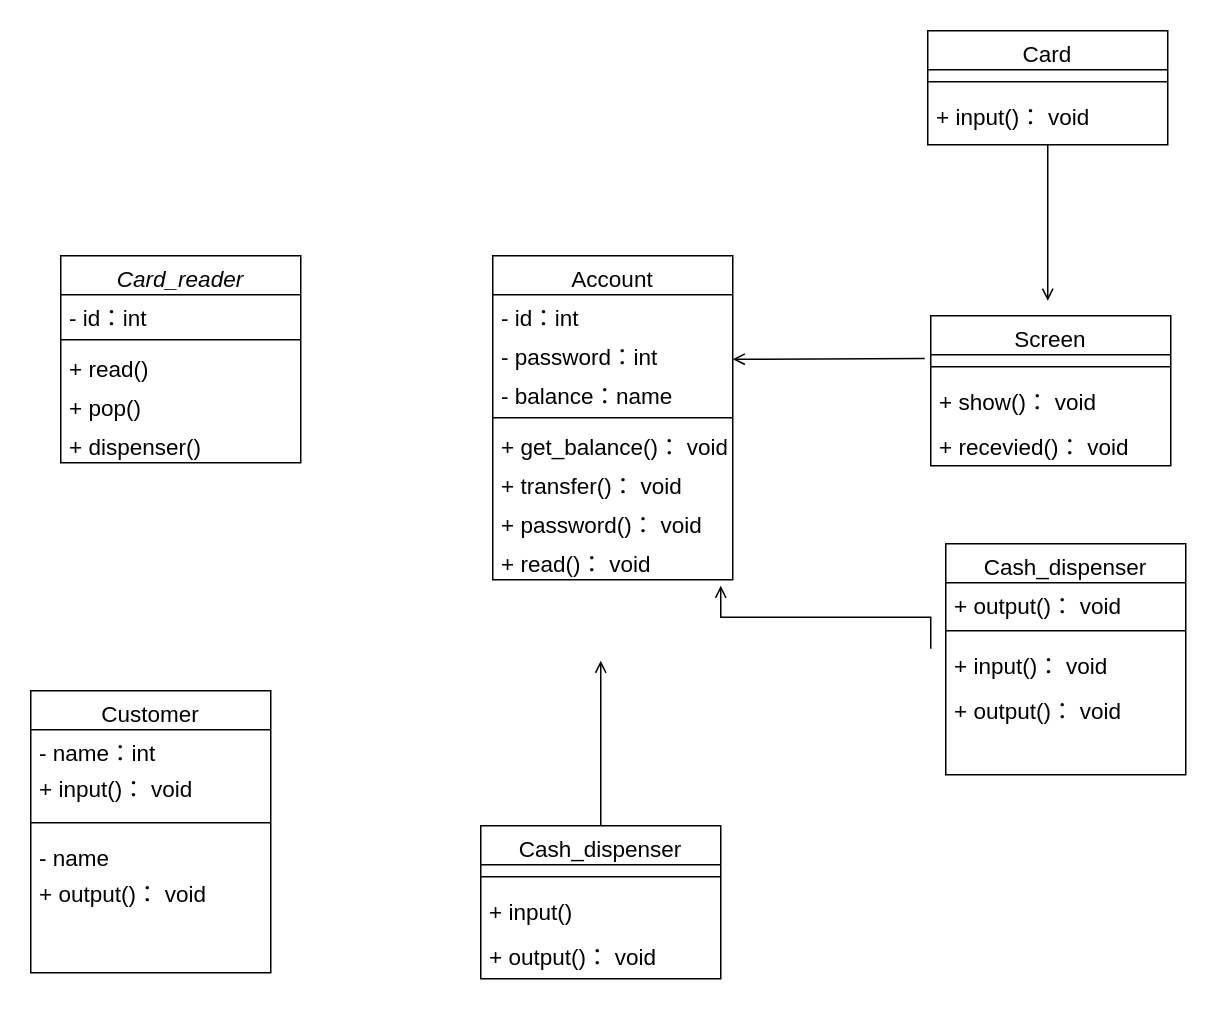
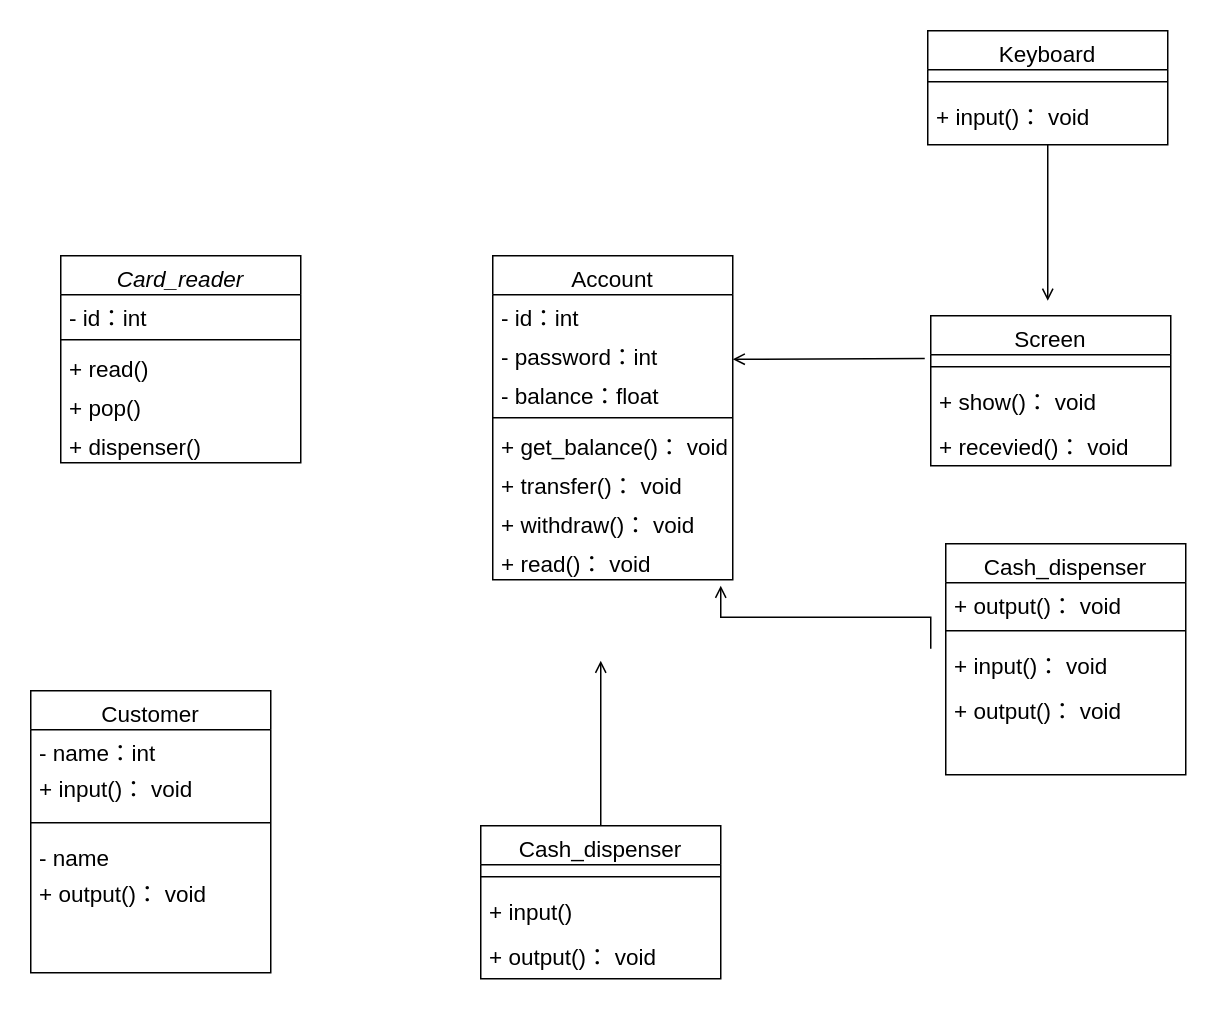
node "Card": label "Card" -> "Keyboard"
node "- balance：name": label "- balance：name" -> "- balance：float"
node "+ password()： void": label "+ password()： void" -> "+ withdraw()： void"
